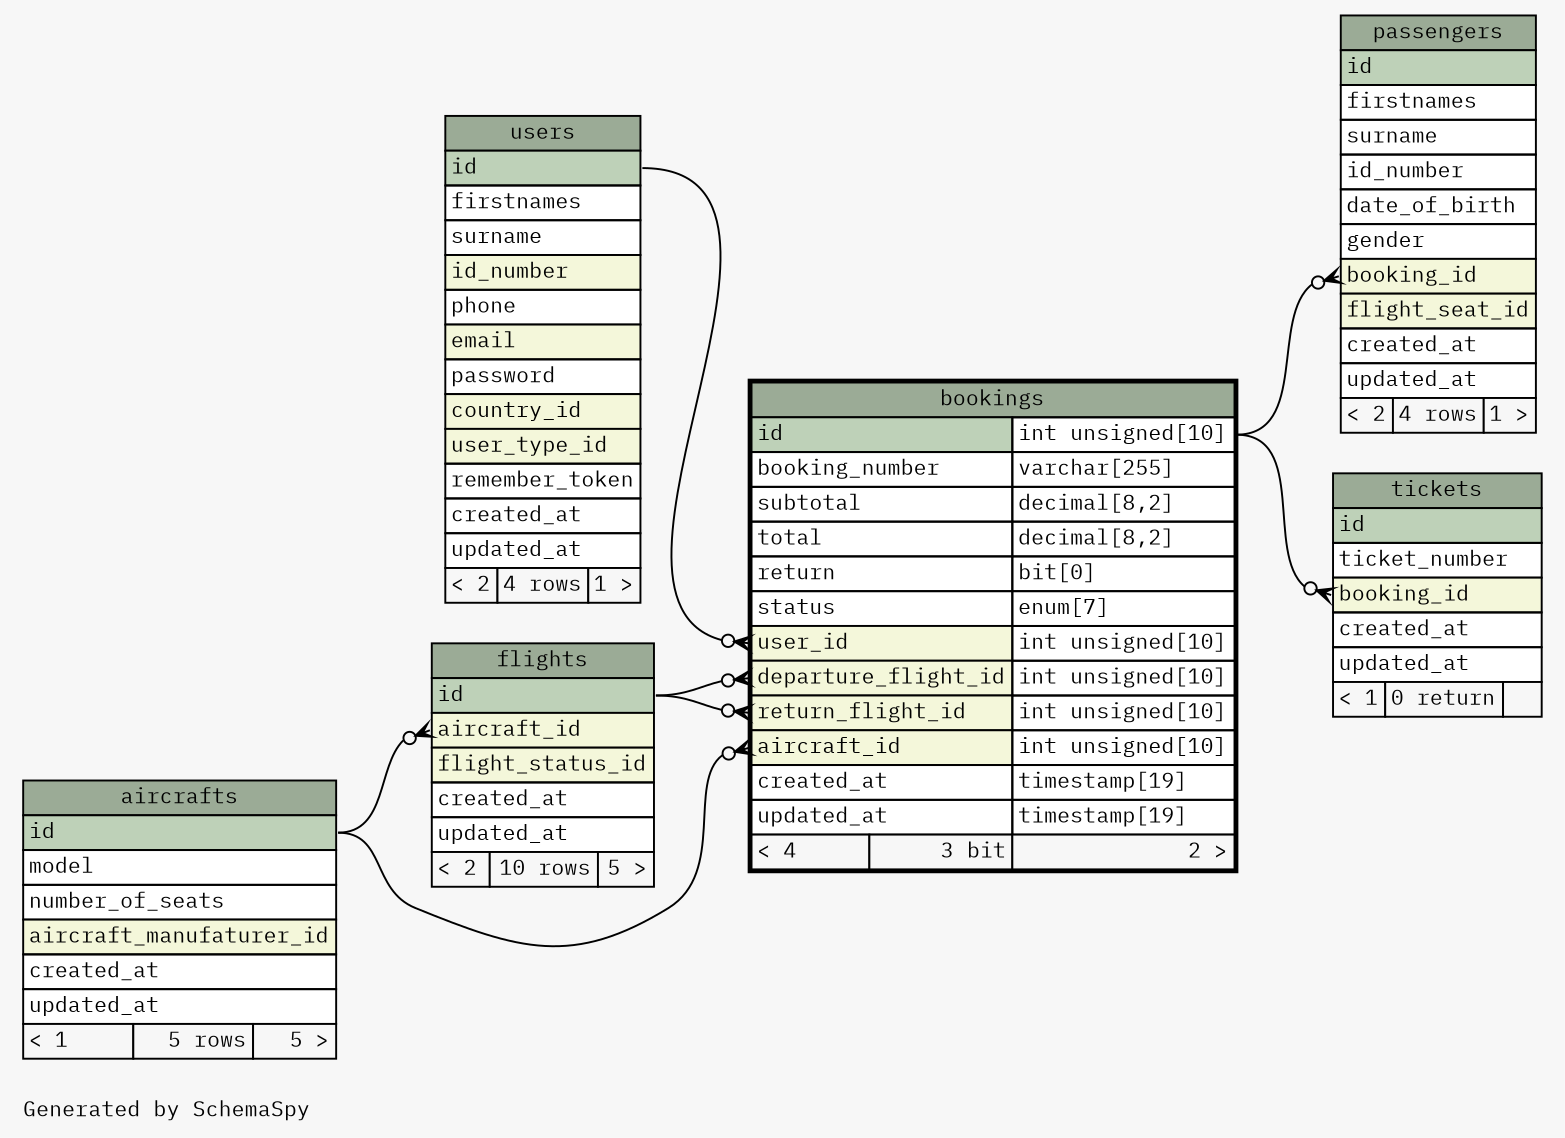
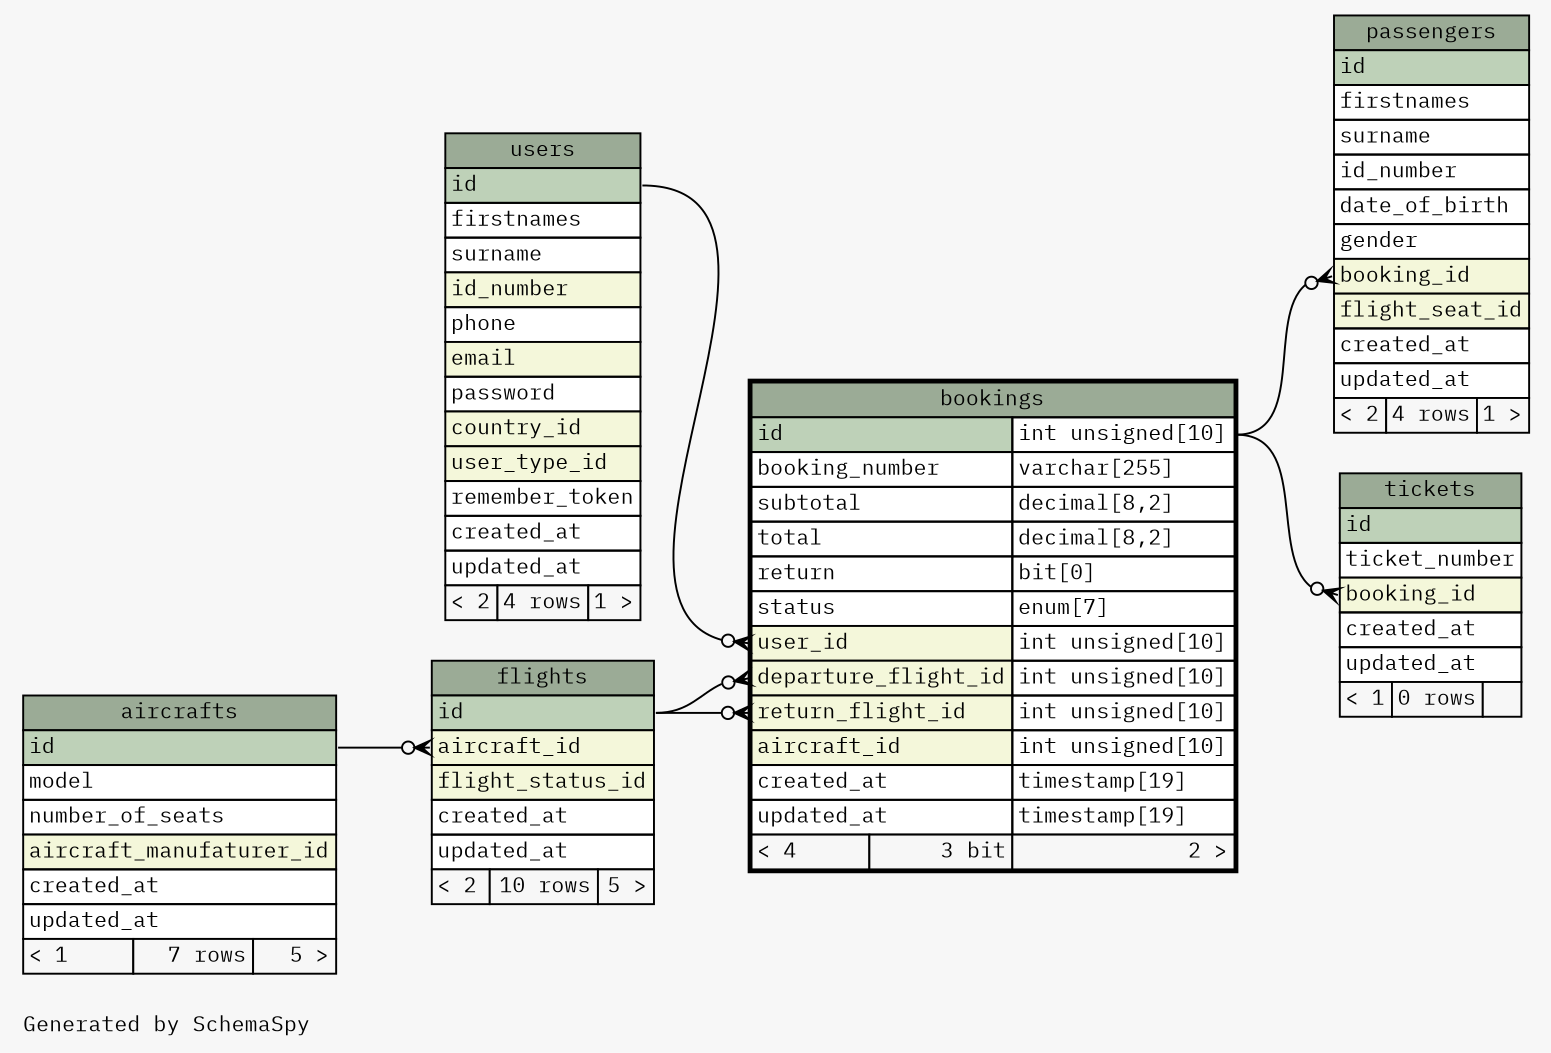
node "tickets": text "0 return" -> "0 rows"
edge "aircrafts" -> "bookings": removed
node "aircrafts": text "5 rows" -> "7 rows"
